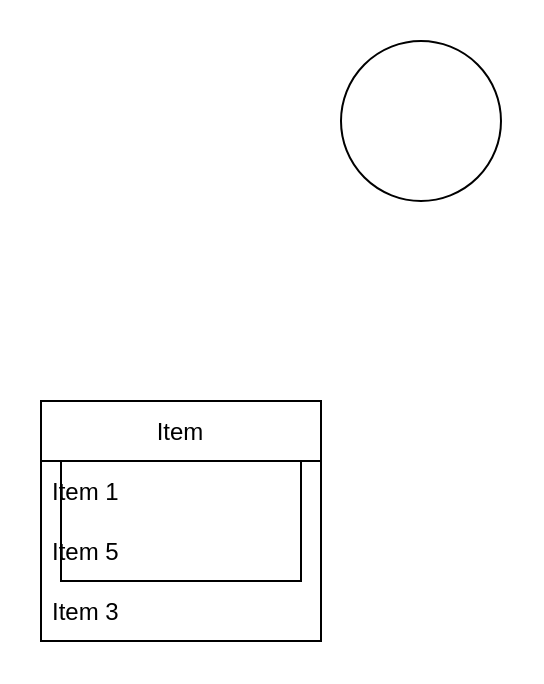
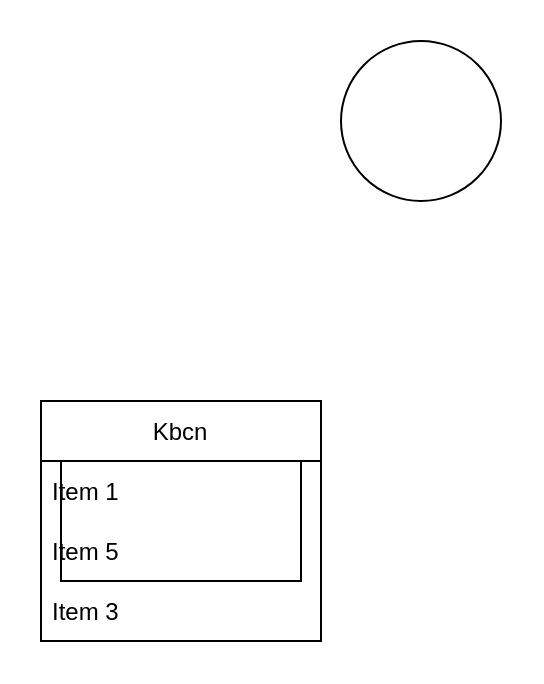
node "Item": label "Item" -> "Kbcn"
